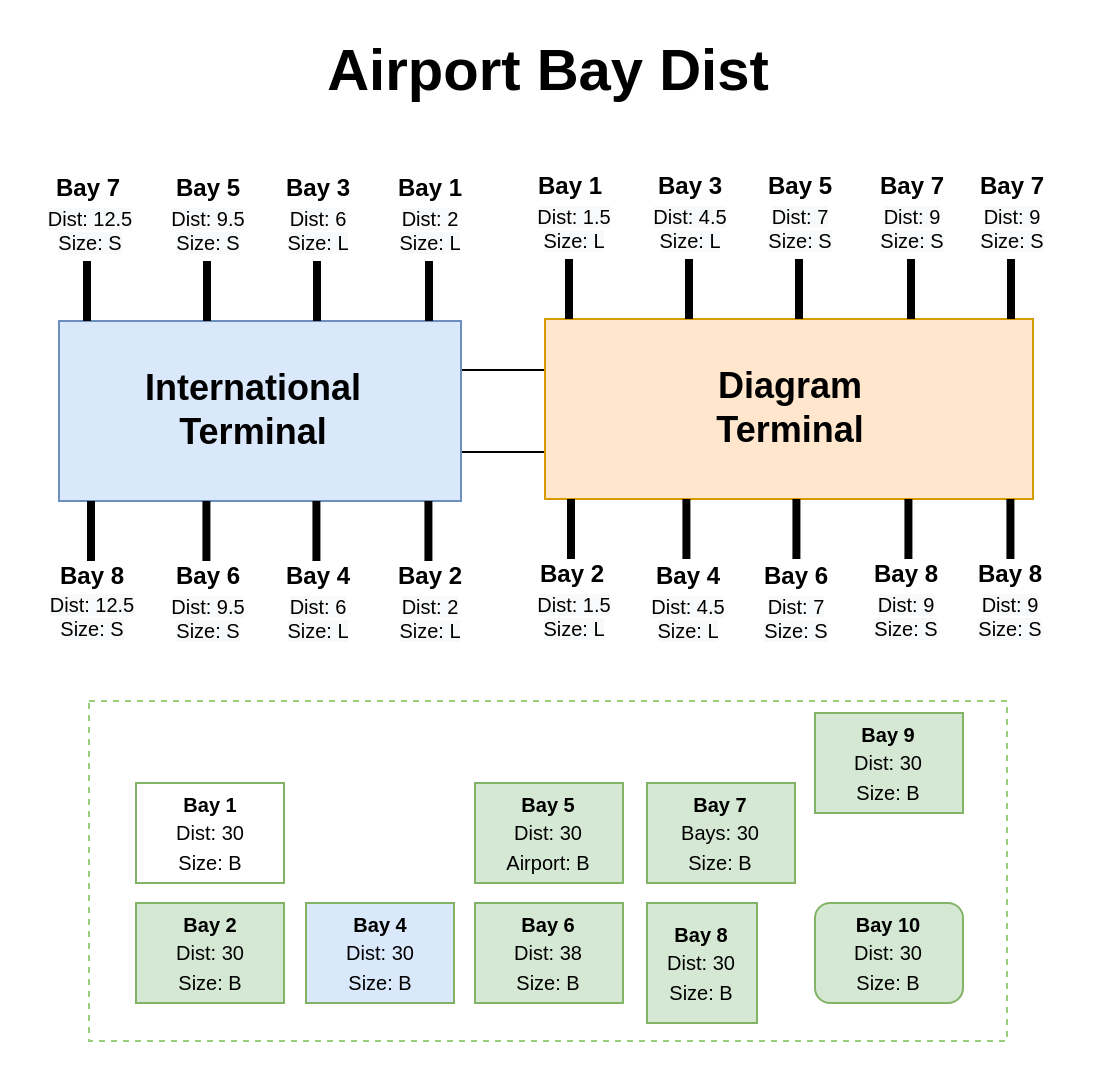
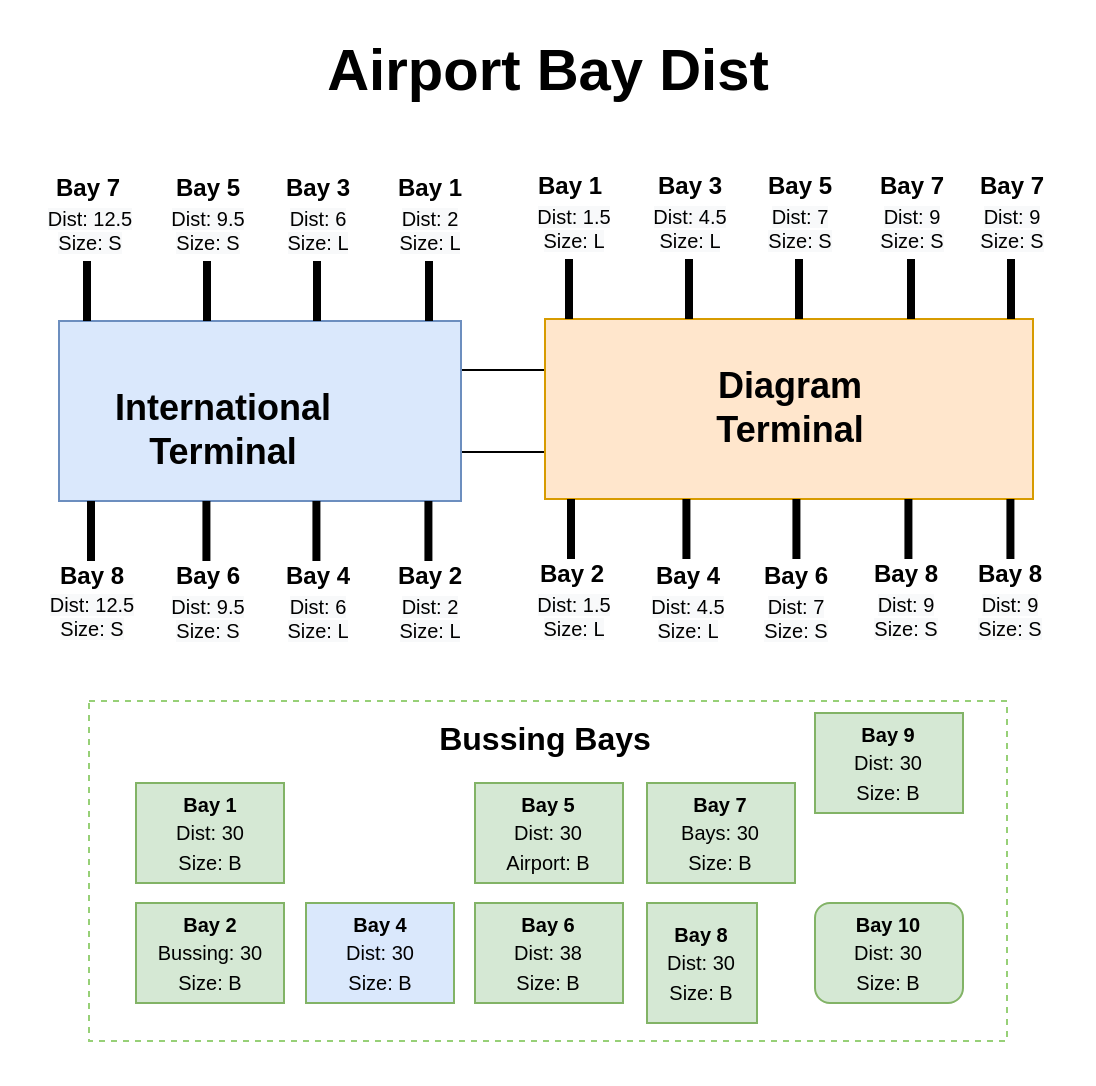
node "International Terminal": moved (253, 411) -> (223, 431)
node "Bussing Bays": added
node "Bay 1 Dist: 30 Size: B": fillcolor #ffffff -> #d5e8d4
node "Bay 2 Dist: 30 Size: B": label "Bay 2 Dist: 30 Size: B" -> "Bay 2 Bussing: 30 Size: B"
